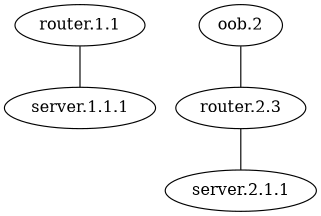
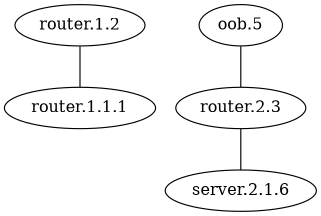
node "router.1.1": label "router.1.1" -> "router.1.2"
node "oob.2": label "oob.2" -> "oob.5"
node "server.1.1.1": label "server.1.1.1" -> "router.1.1.1"
node "server.2.1.1": label "server.2.1.1" -> "server.2.1.6"
